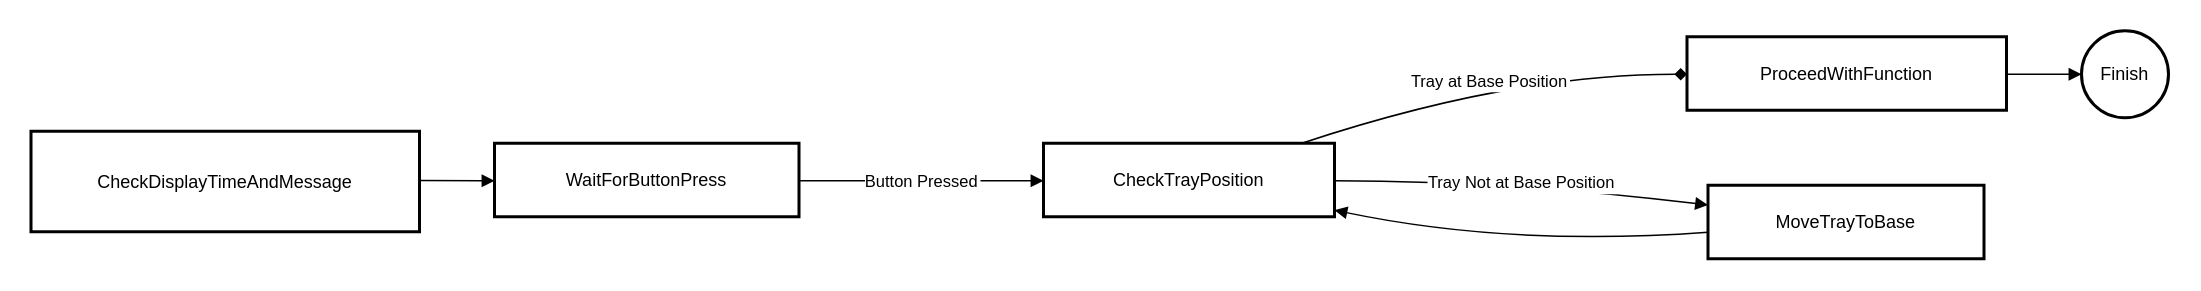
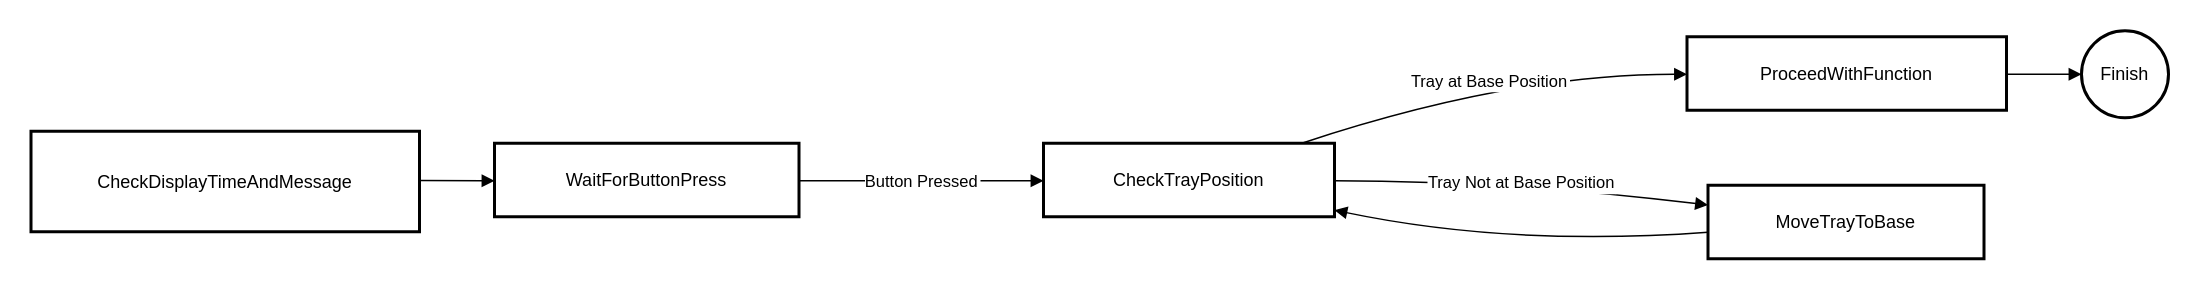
edge "CheckTrayPosition" -> "ProceedWithFunction": arrowhead diamond -> block
